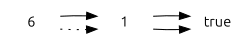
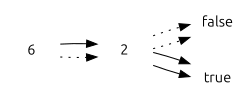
node "1": label "1" -> "2"
node "false": added
